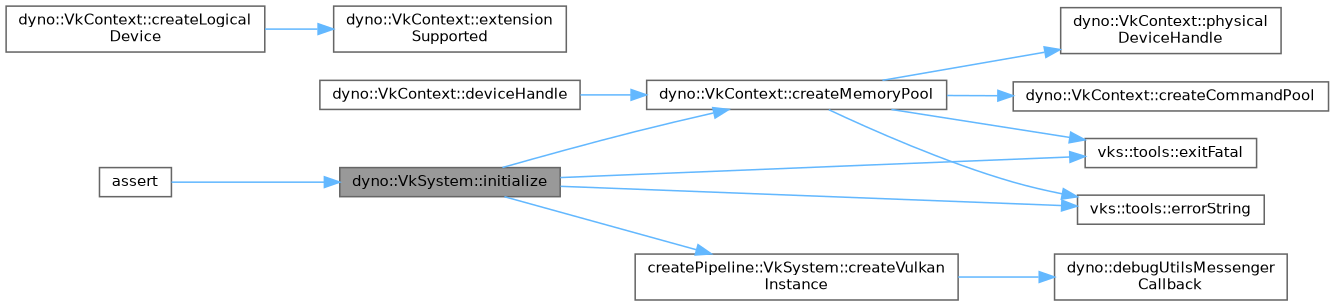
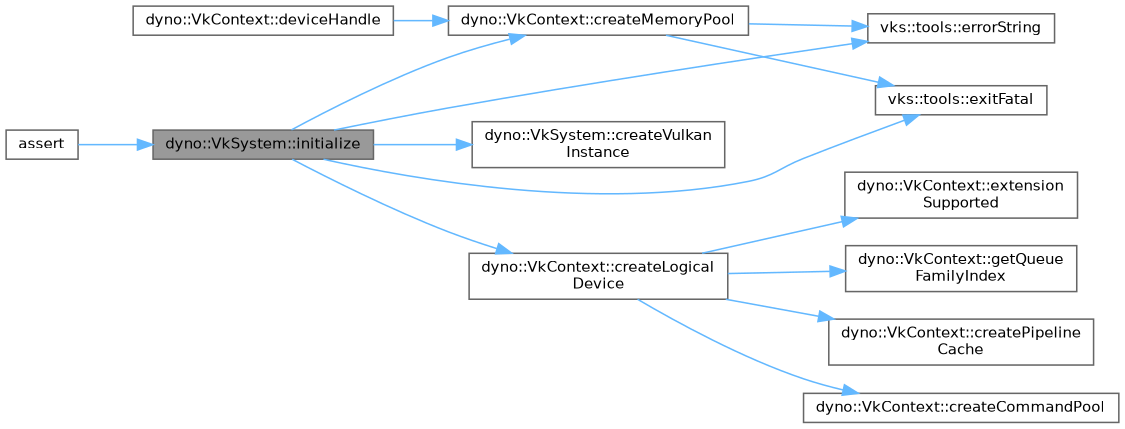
node "dyno::VkContext::physical DeviceHandle": removed
edge "dyno::VkContext::createMemoryPool" -> "dyno::VkContext::createCommandPool": now "dyno::VkContext::createLogical Device" -> "dyno::VkContext::createCommandPool"
edge "dyno::VkSystem::initialize" -> "dyno::VkContext::createLogical Device": added
node "dyno::VkContext::getQueue FamilyIndex": added
node "createPipeline::VkSystem::createVulkan Instance": label "createPipeline::VkSystem::createVulkan Instance" -> "dyno::VkSystem::createVulkan Instance"
node "dyno::debugUtilsMessenger Callback": removed
node "dyno::VkContext::createPipeline Cache": added
